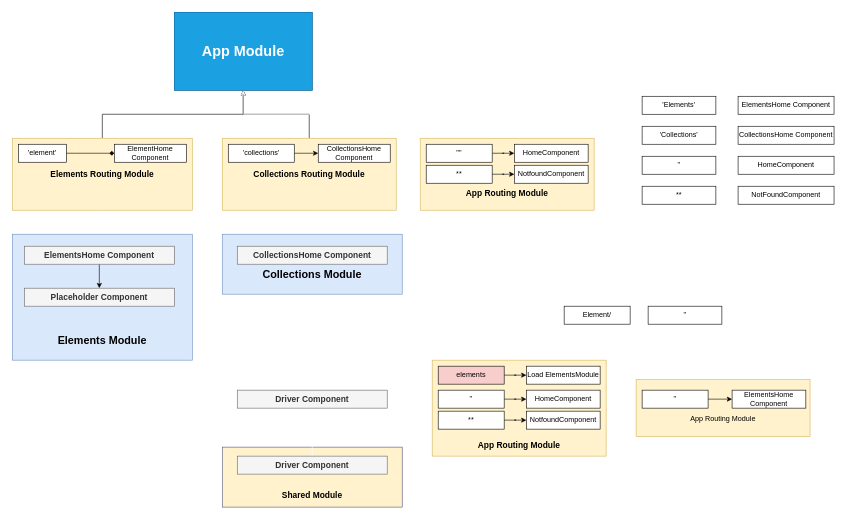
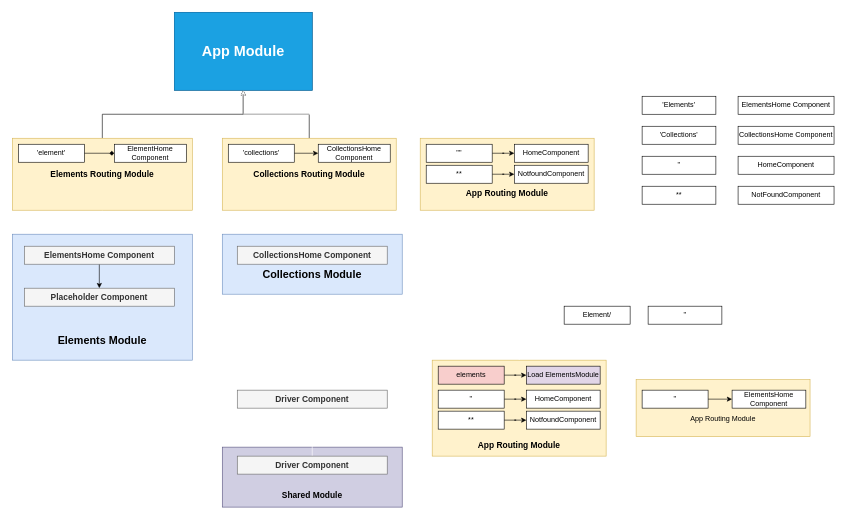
node "'element'": size 48x18 -> 66x18
node "Load ElementsModule": fillcolor #ffffff -> #e1d5e7
node "Shared Module": fillcolor #fff2cc -> #d0cee2
